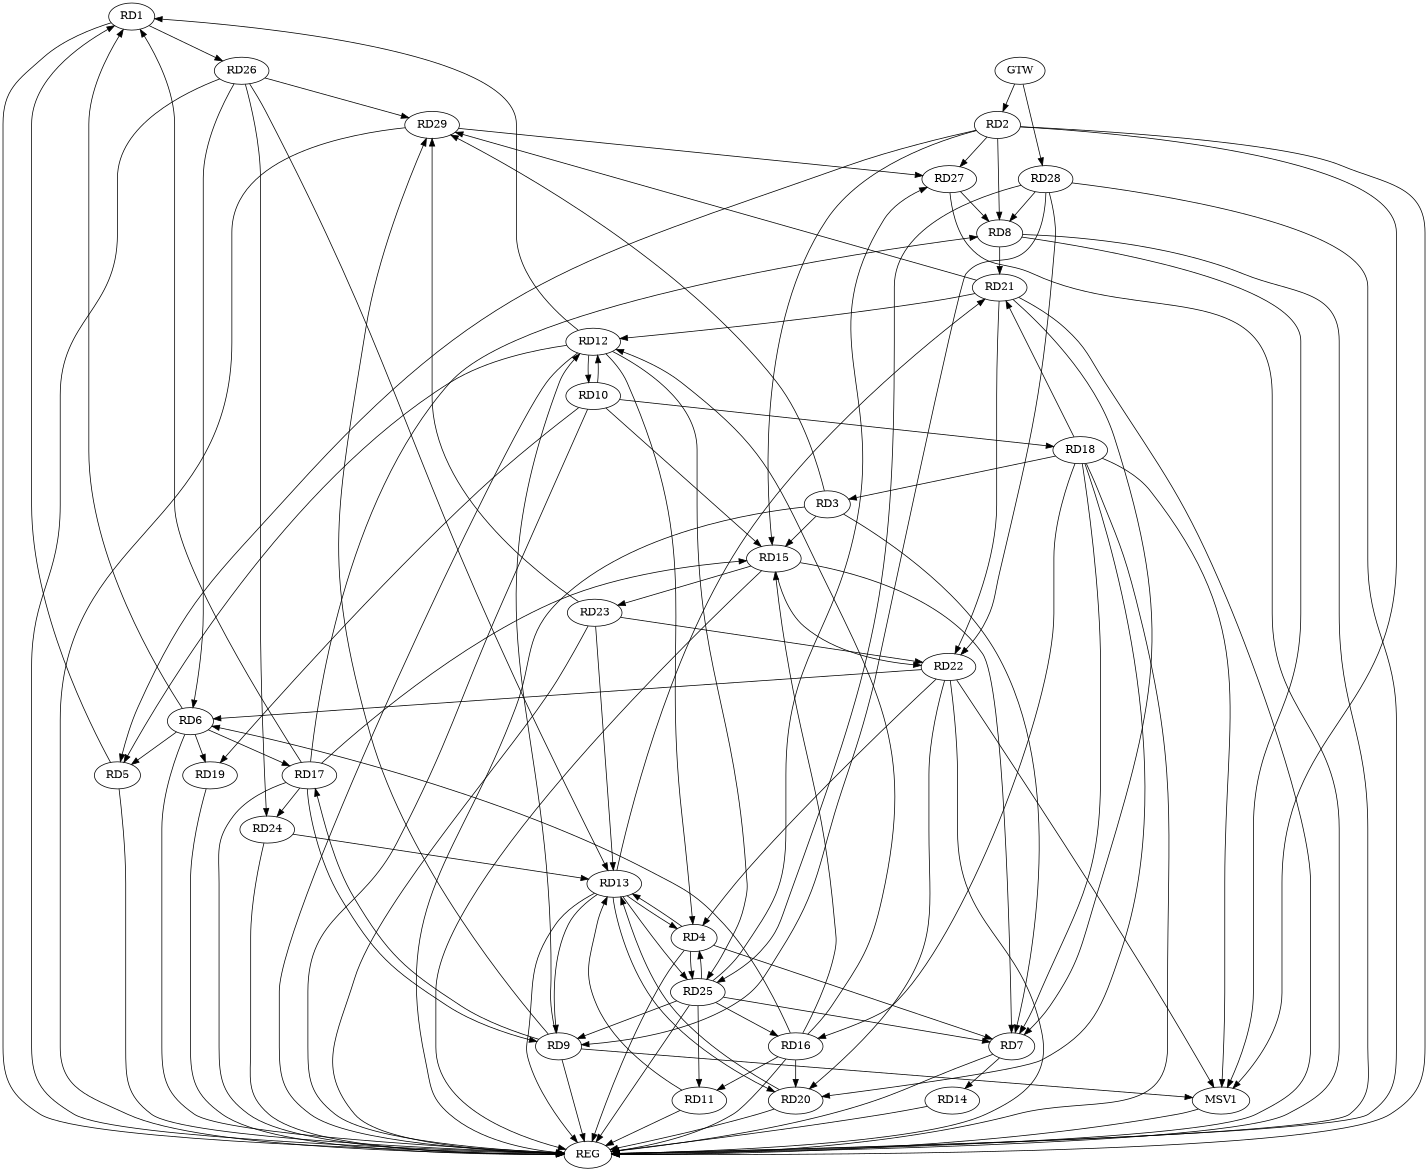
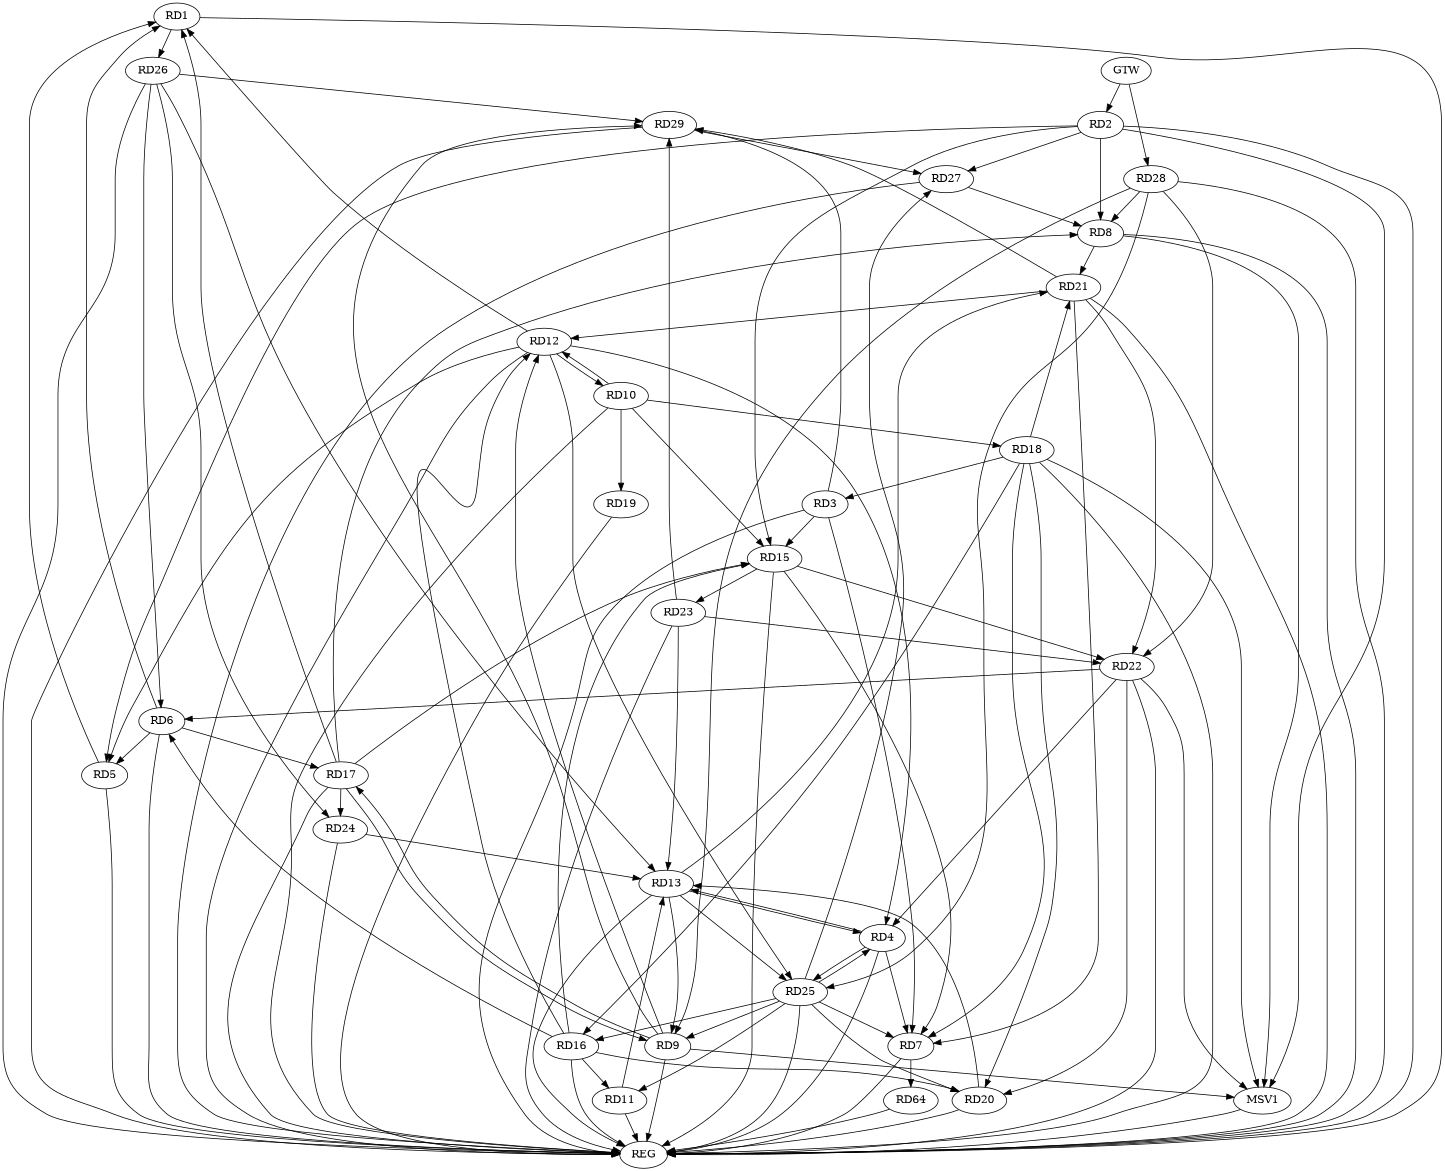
edge "RD6" -> "RD19": removed
edge "RD13" -> "RD20": now "RD25" -> "RD20"
node "RD14": label "RD14" -> "RD64"
